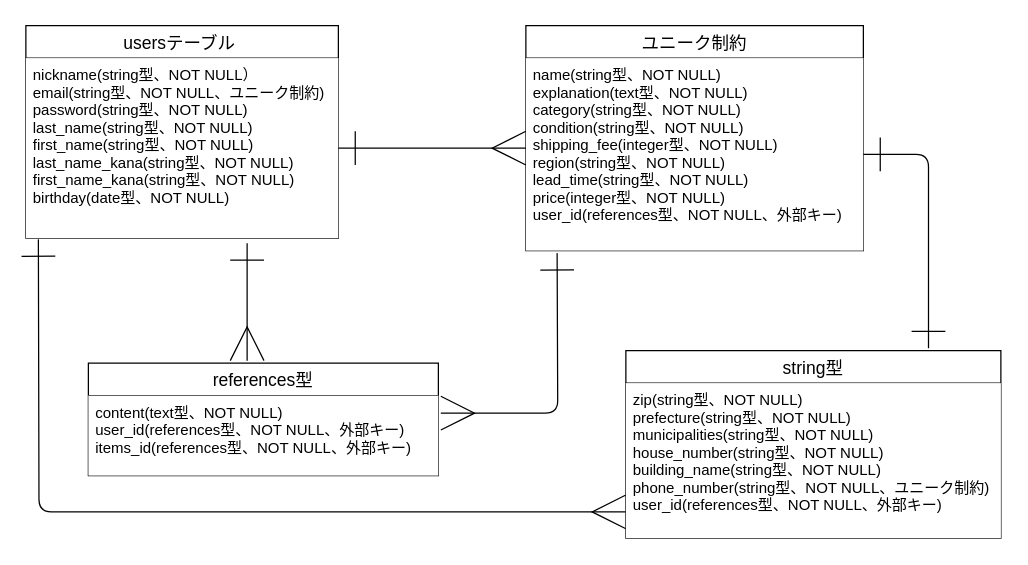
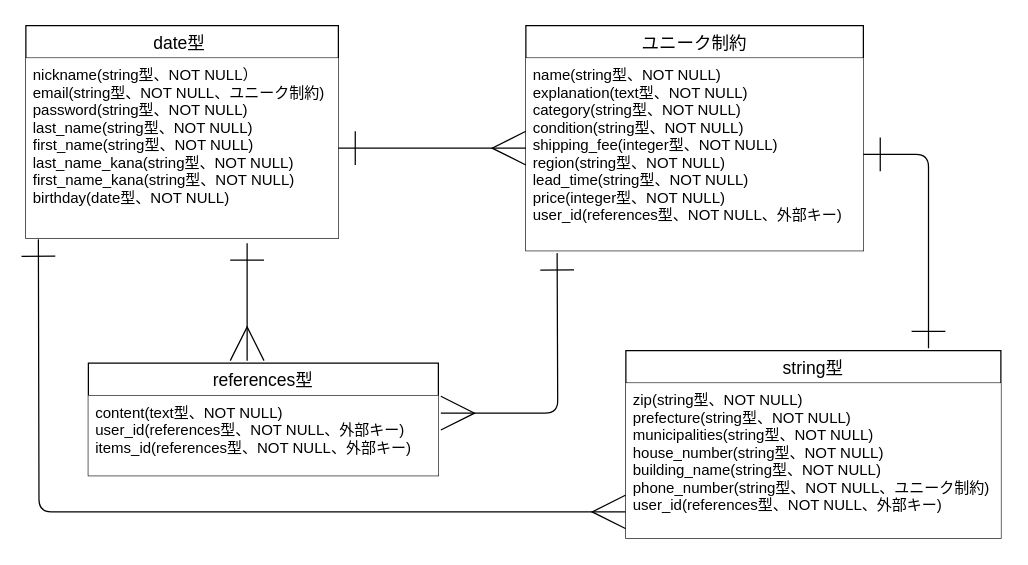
node "usersテーブル": label "usersテーブル" -> "date型"
